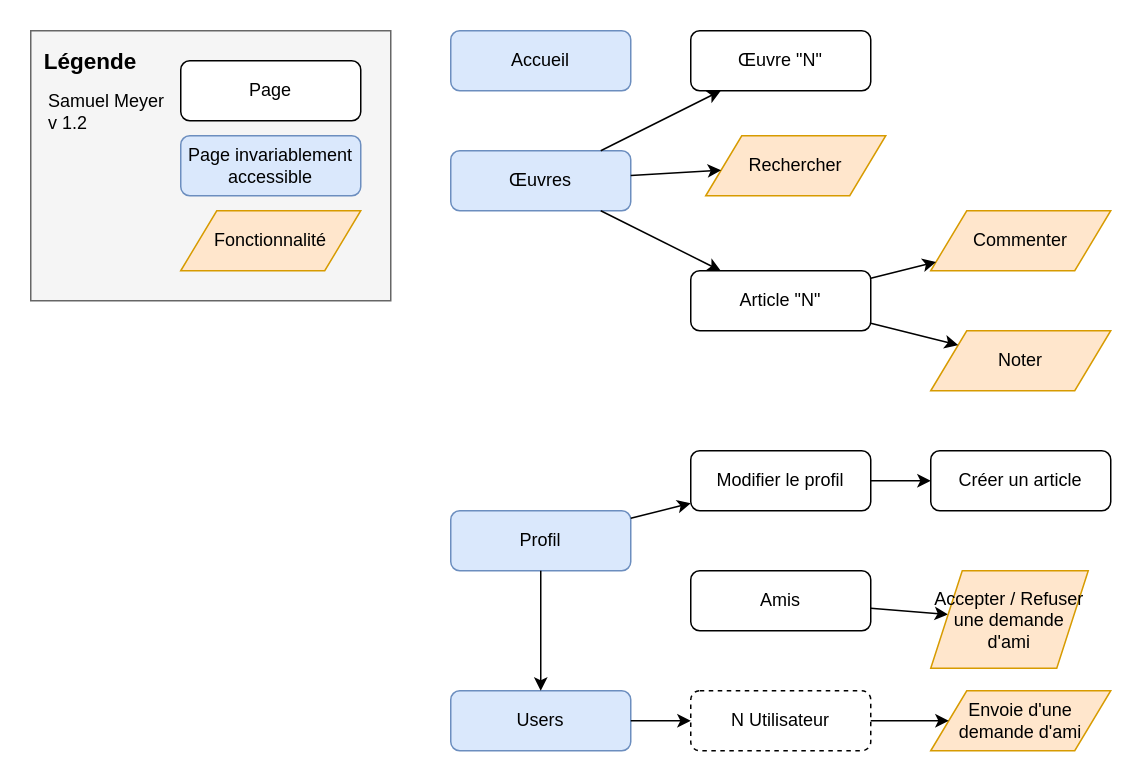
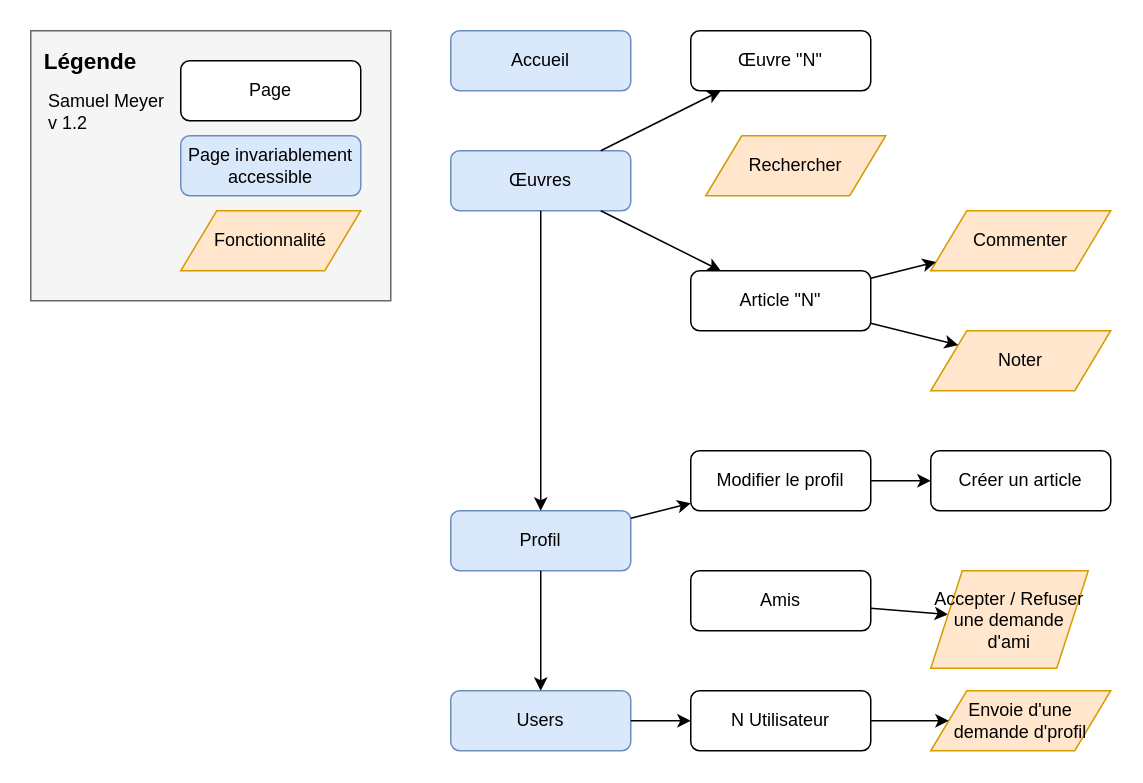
edge "Œuvres" -> "Rechercher": now "Œuvres" -> "Profil"
node "N Utilisateur": style dashed -> solid
node "Envoie d'une demande d'ami": label "Envoie d'une demande d'ami" -> "Envoie d'une demande d'profil"
